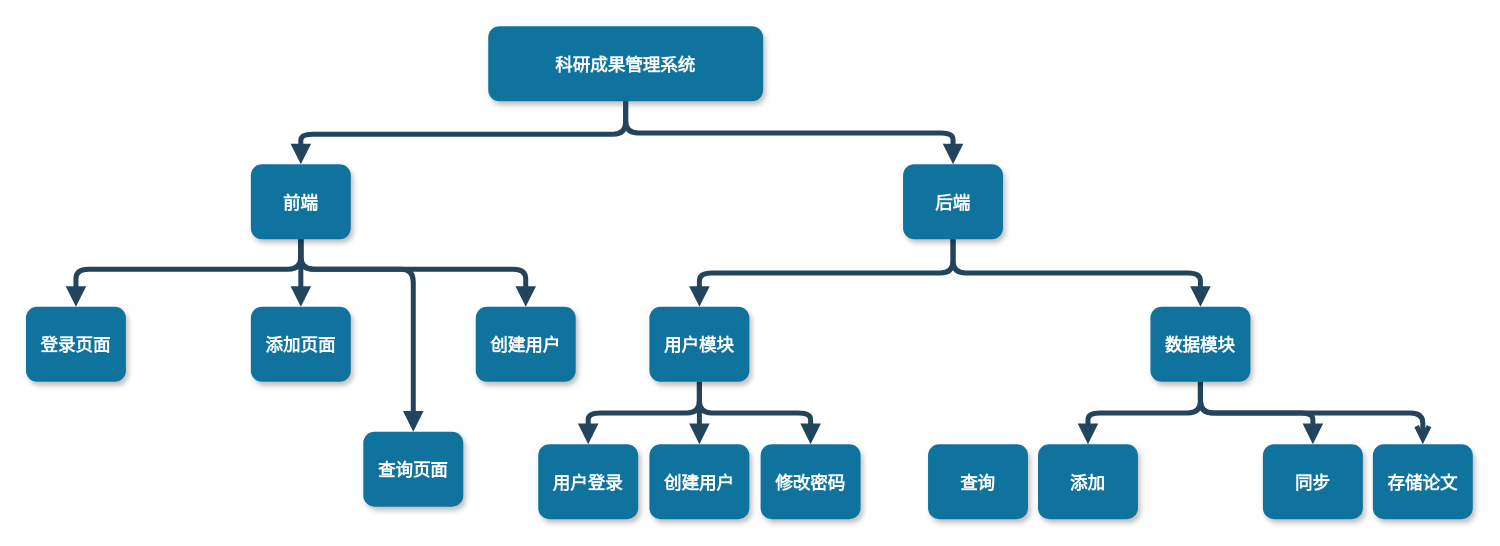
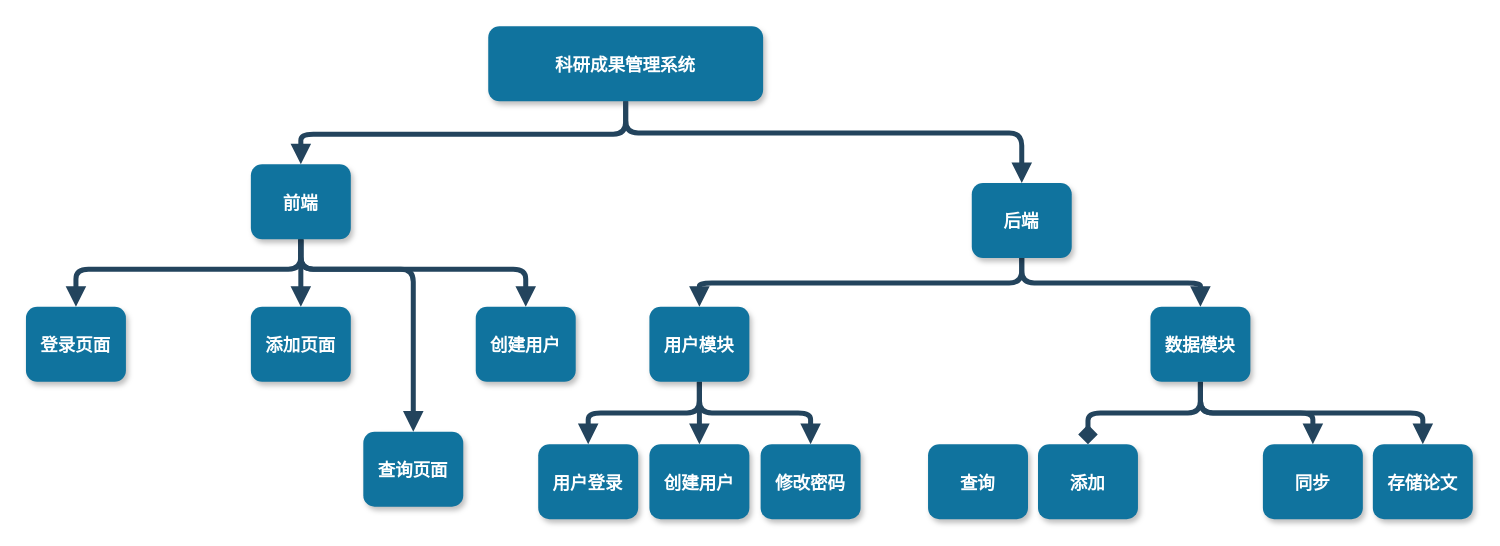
node "后端": moved (953, 202) -> (1022, 221)
edge "数据模块" -> "存储论文": arrowhead open -> block
edge "数据模块" -> "添加": arrowhead block -> diamond
